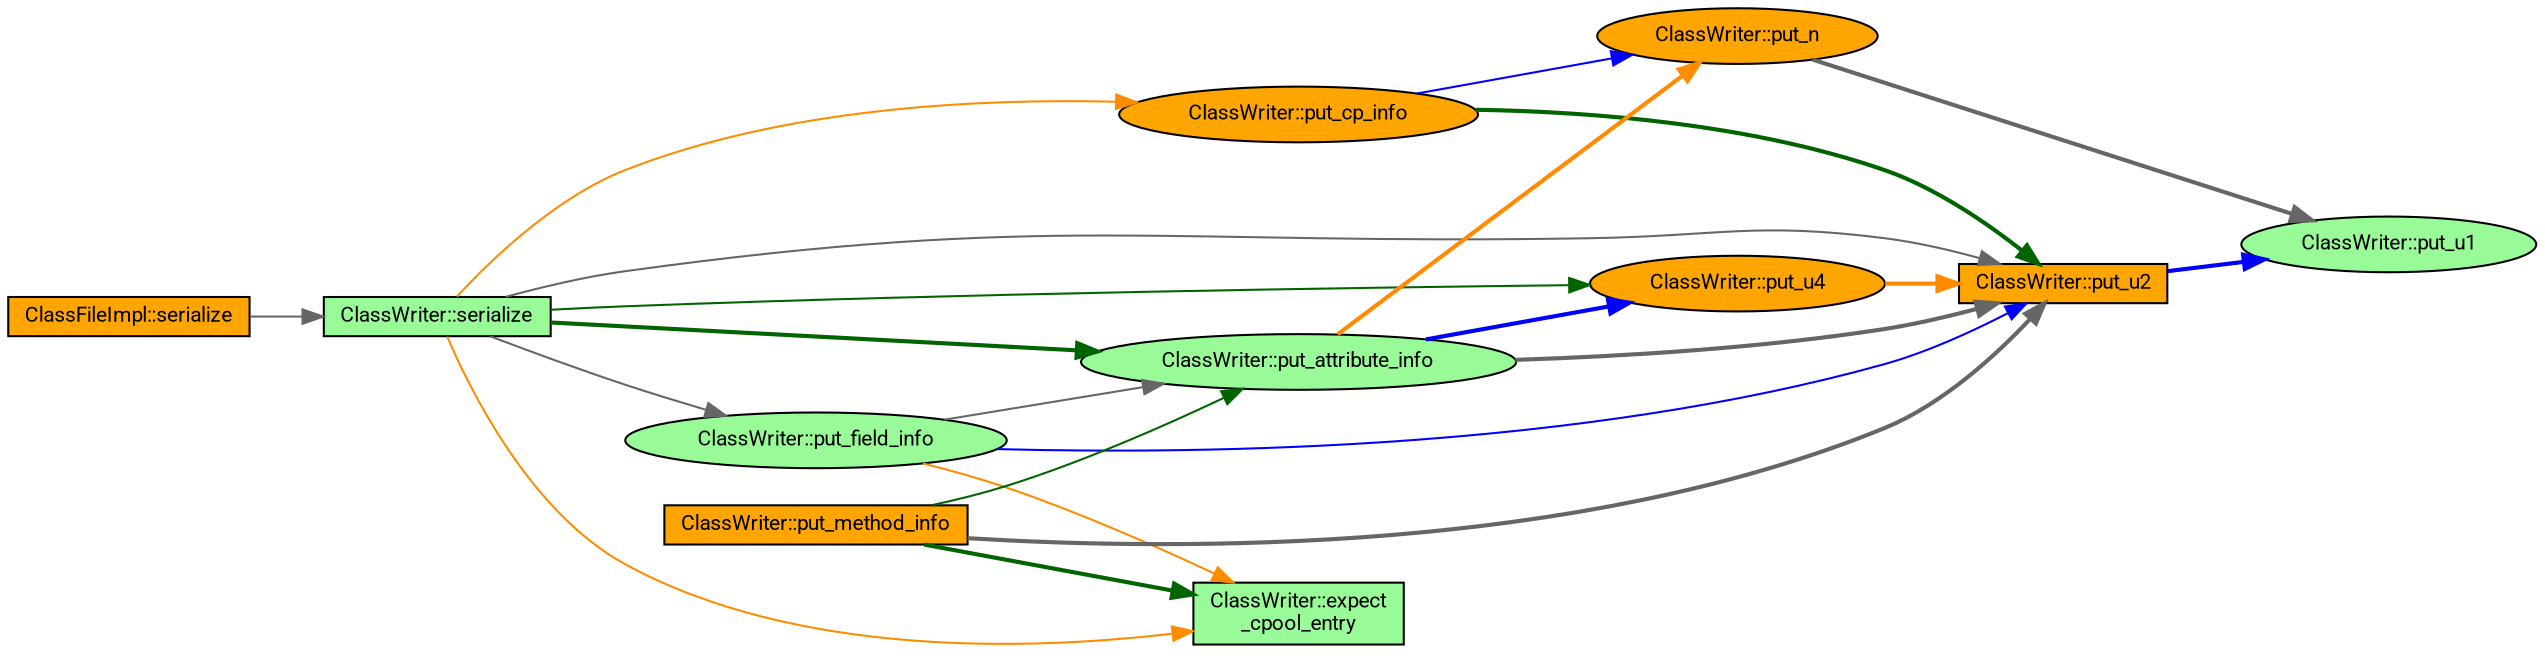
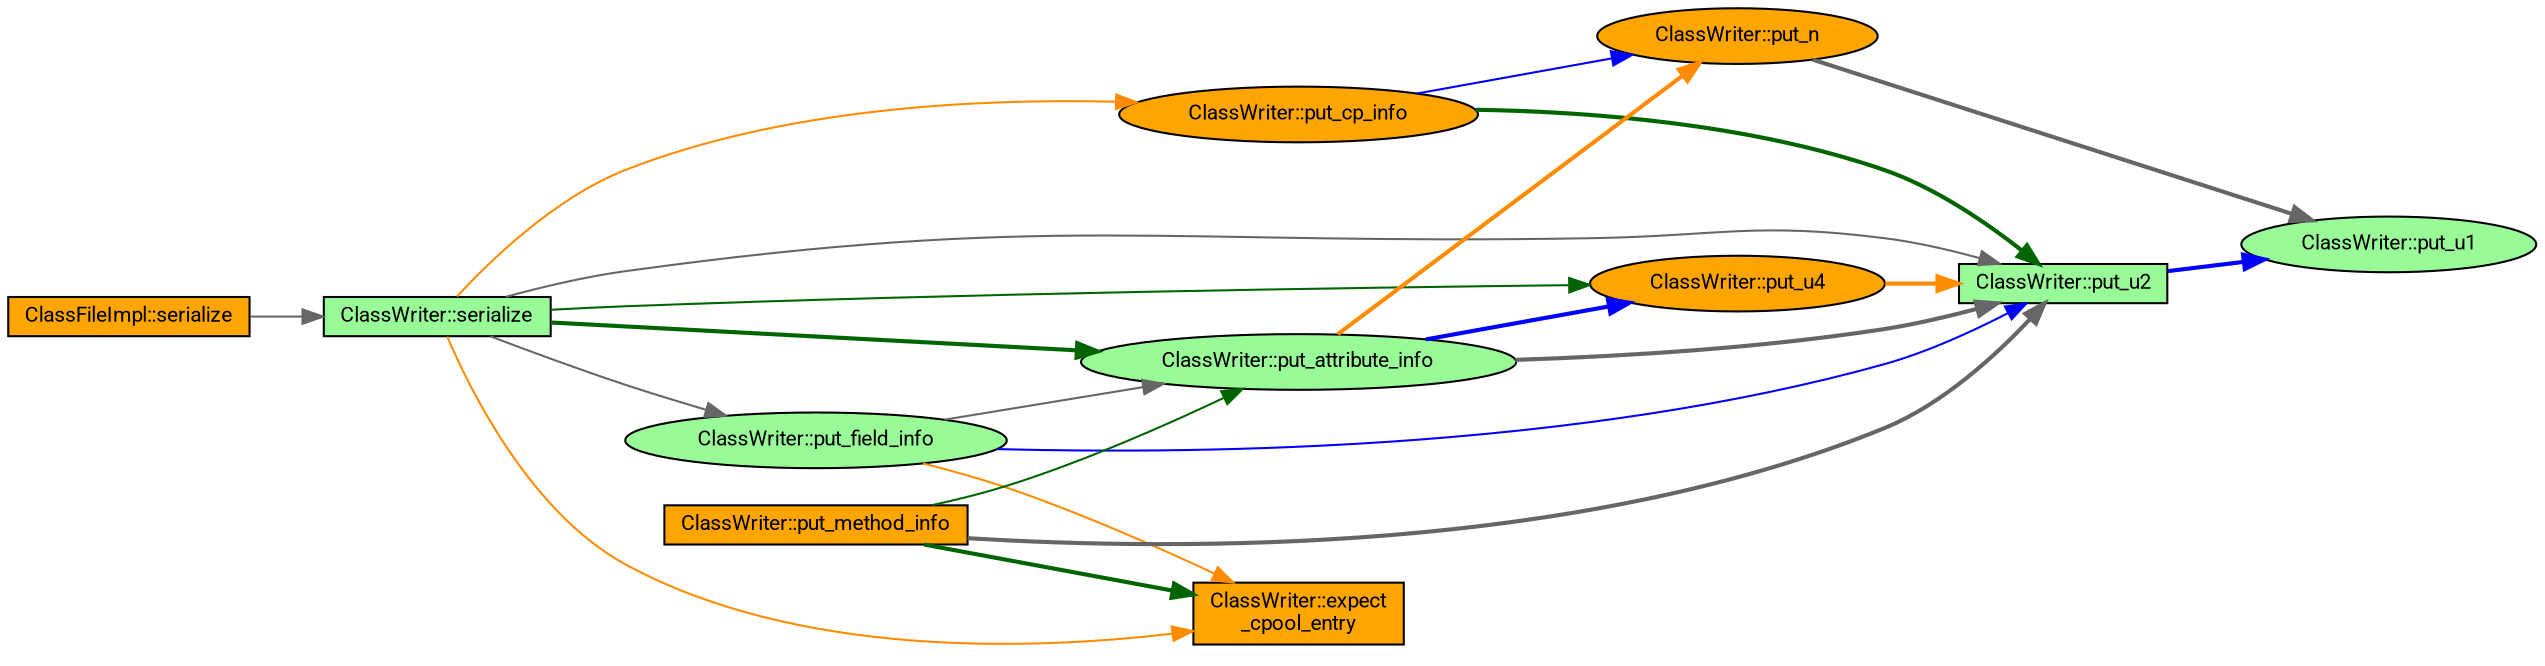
node "ClassWriter::put_u2": fillcolor orange -> palegreen
node "ClassWriter::expect _cpool_entry": fillcolor palegreen -> orange
